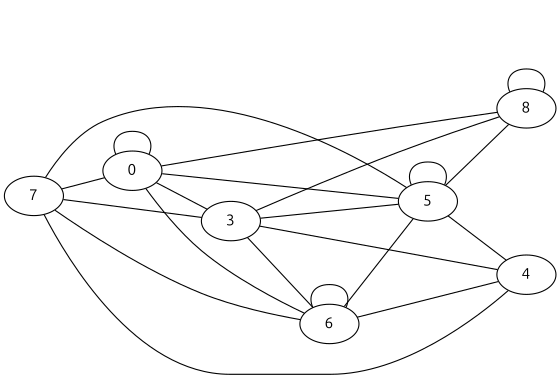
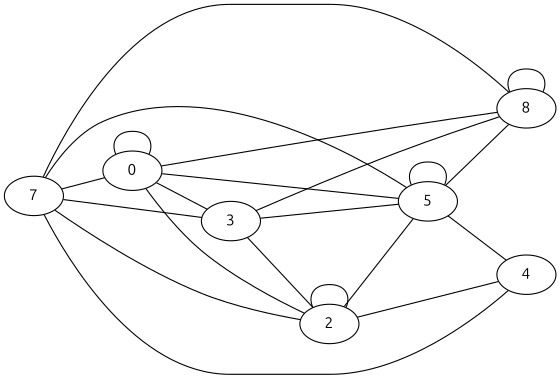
edge "8" -- "7": added
edge "3" -- "4": removed
node "6": label "6" -> "2"
